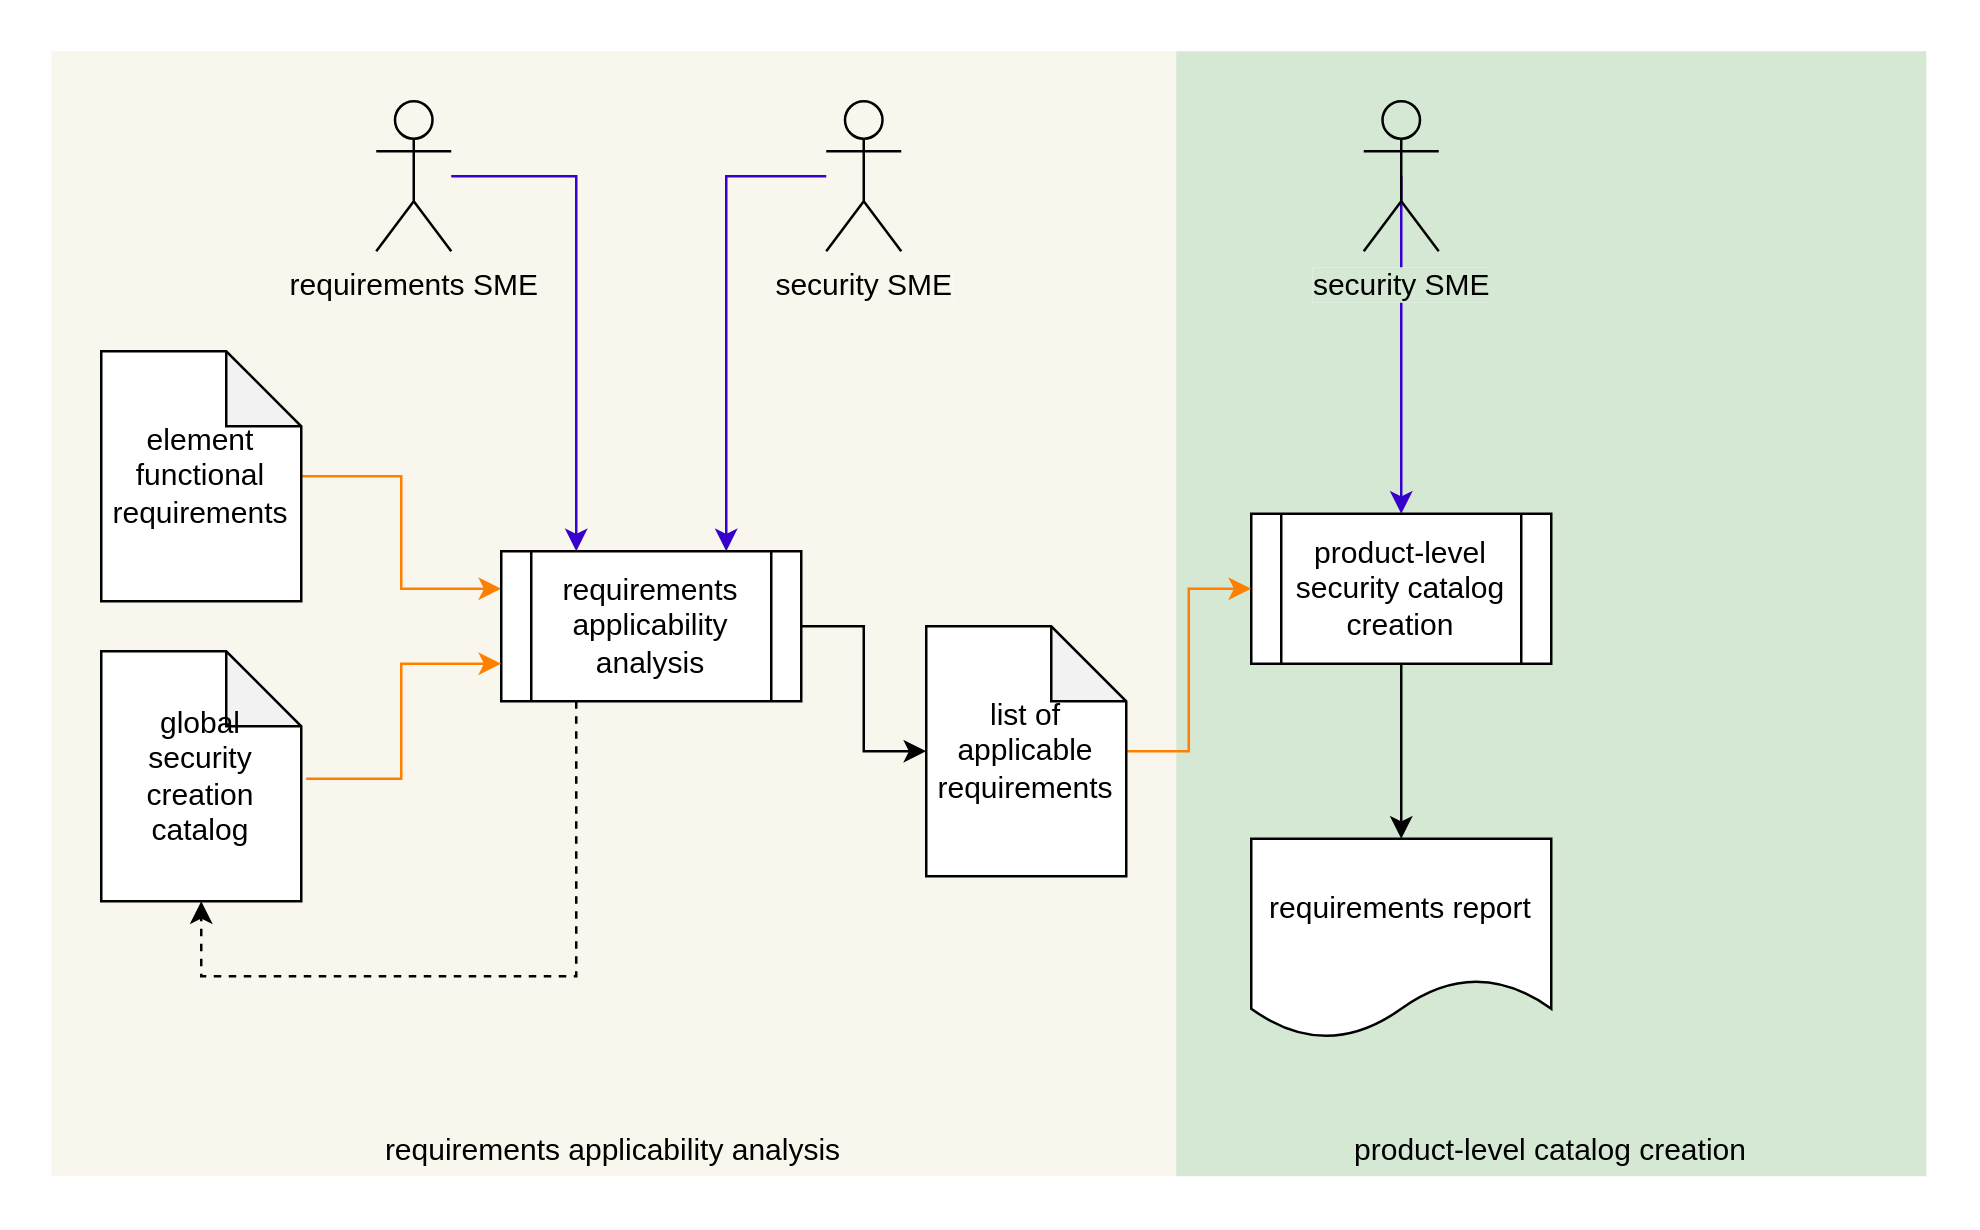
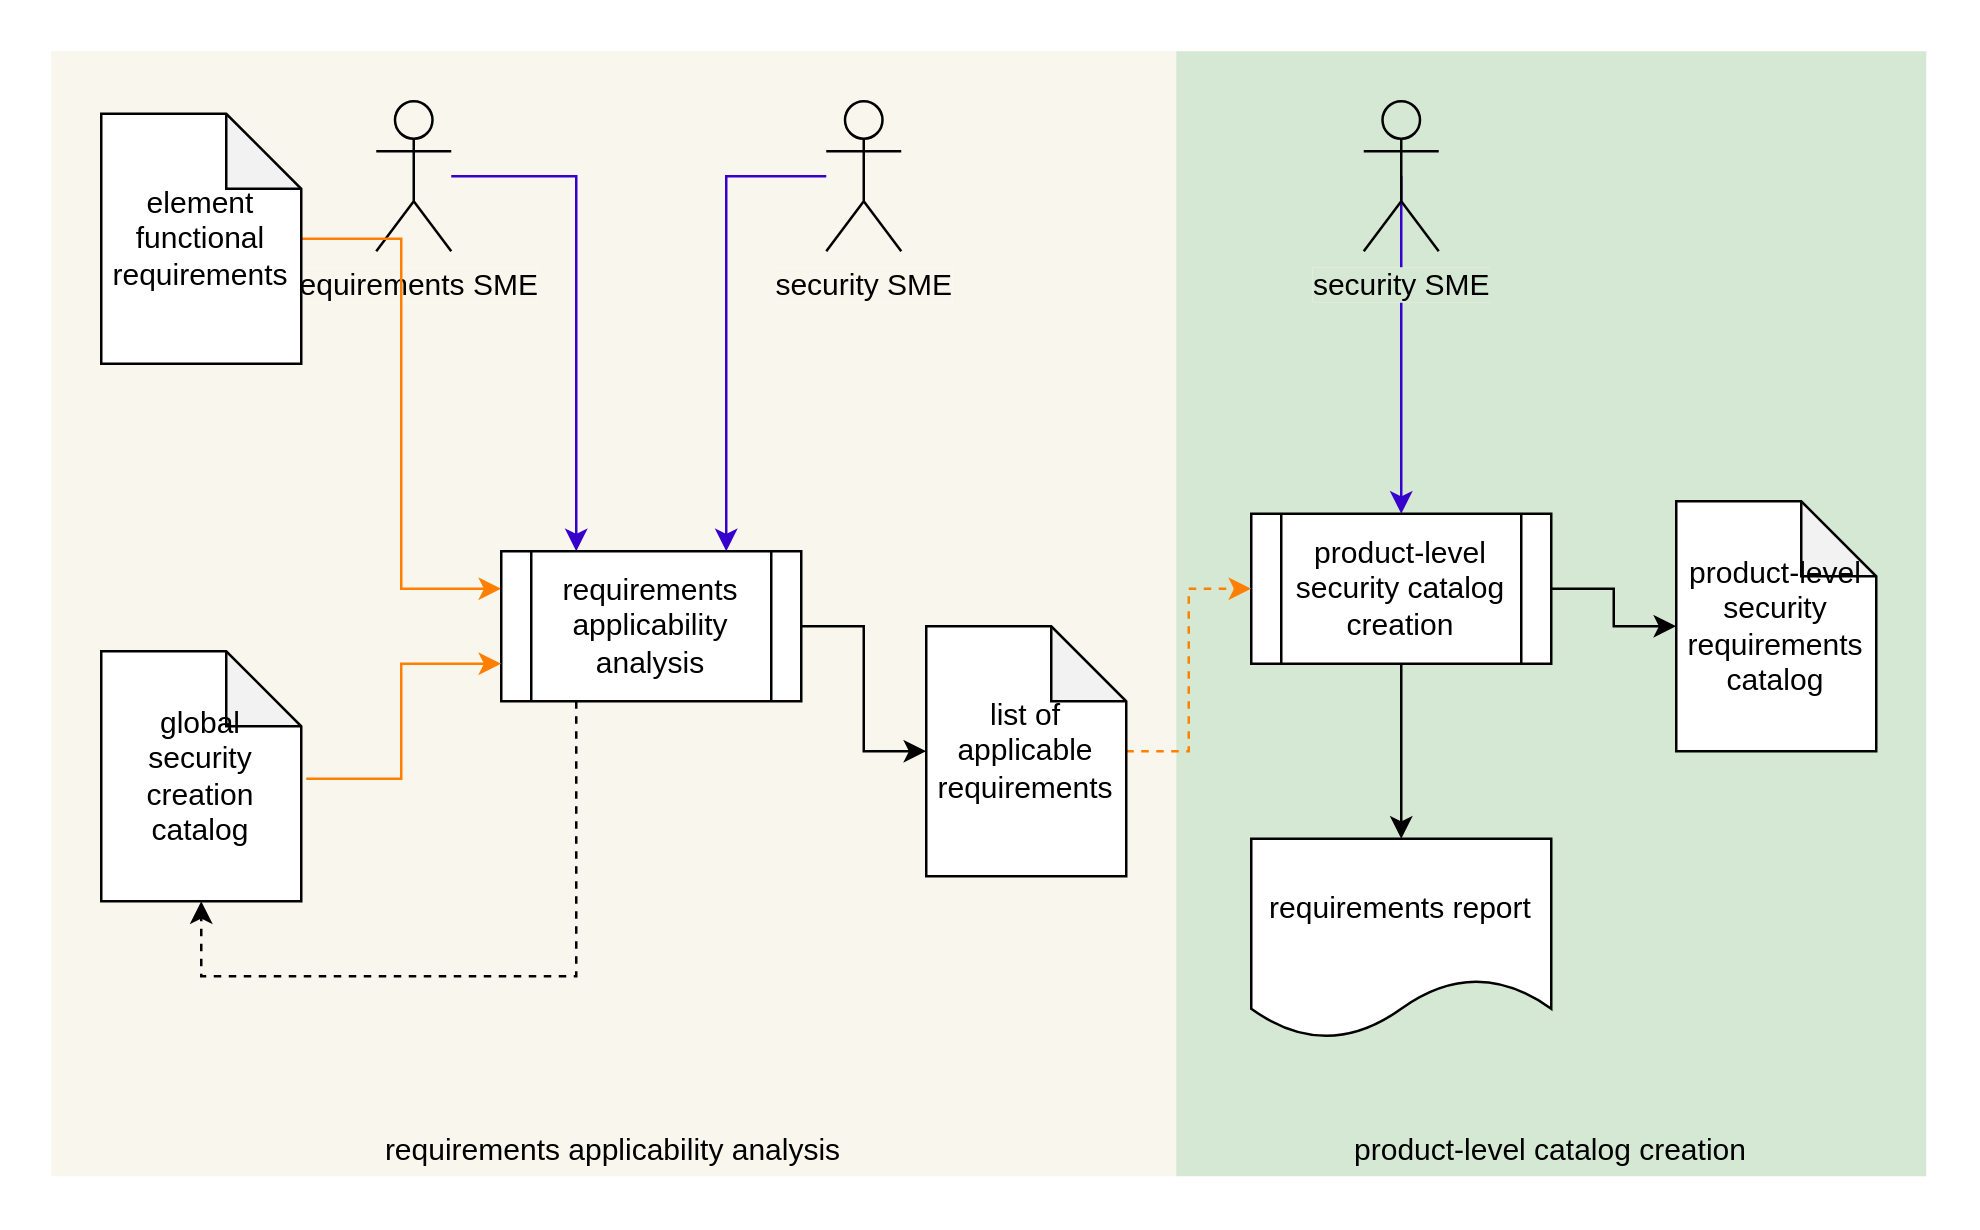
node "element functional requirements": moved (201, 476) -> (201, 239)
edge "product-level security catalog creation" -> "product-level security requirements catalog": added
node "product-level security requirements catalog": added
edge "list of applicable requirements" -> "product-level security catalog creation": style solid -> dashed
